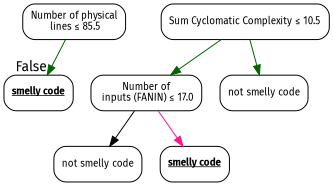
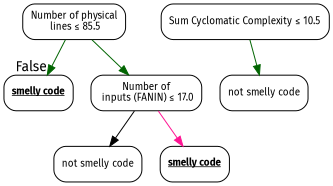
edge "Sum Cyclomatic Complexity ≤ 10.5" -> "Number of": now "Number of physical" -> "Number of"
